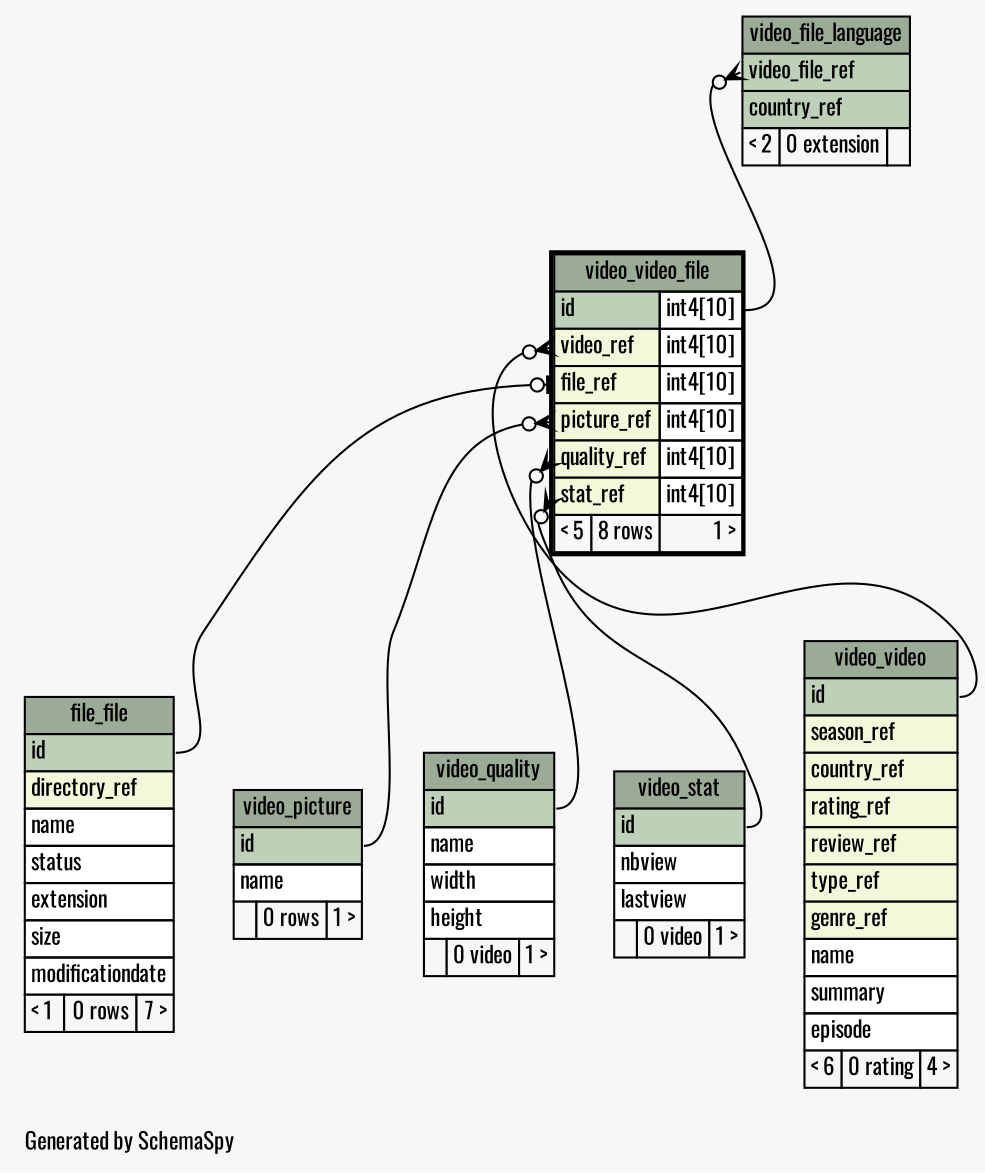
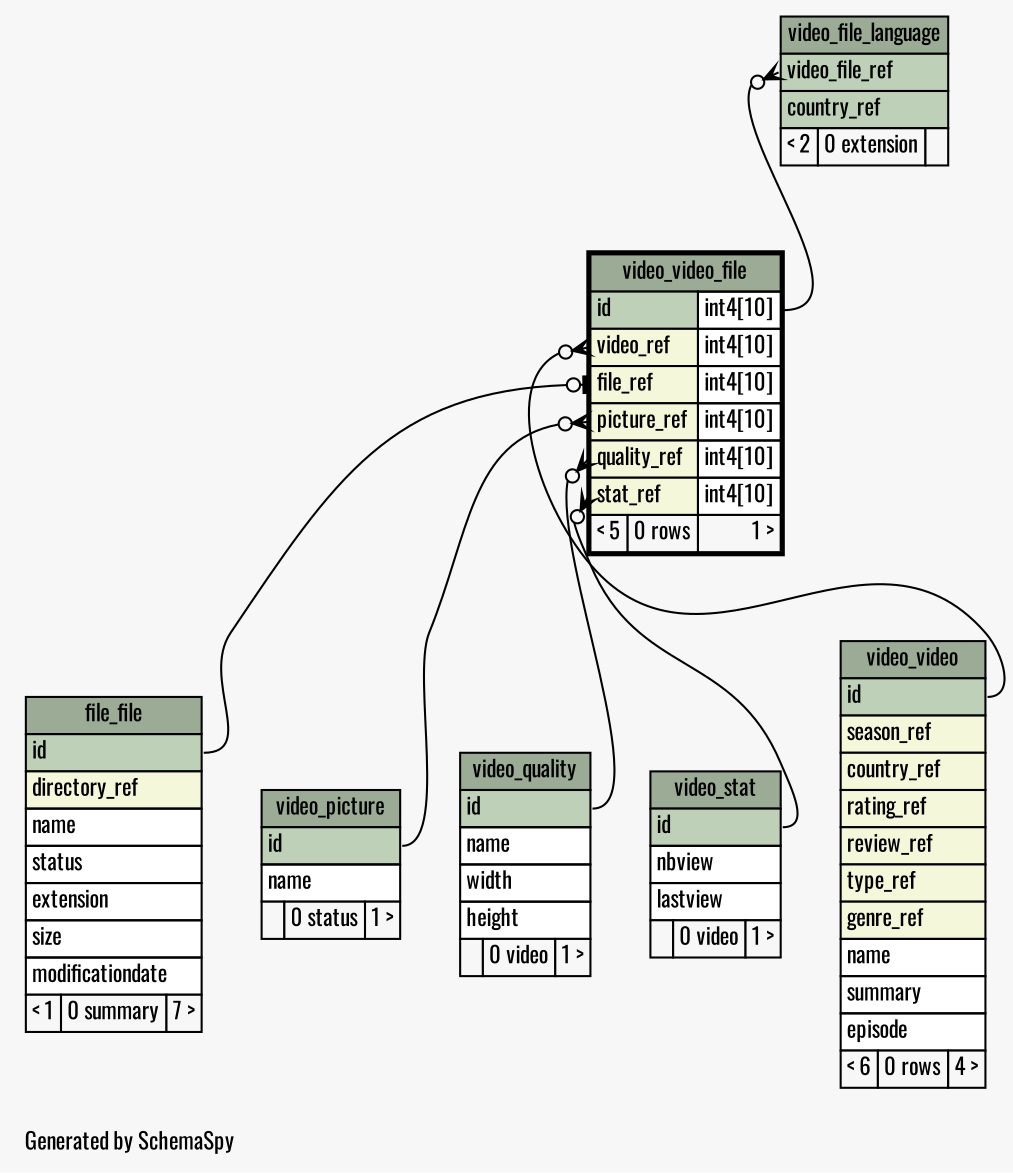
node "video_video_file": text "8 rows" -> "0 rows"
node "video_picture": text "0 rows" -> "0 status"
node "file_file": text "0 rows" -> "0 summary"
node "video_video": text "0 rating" -> "0 rows"
